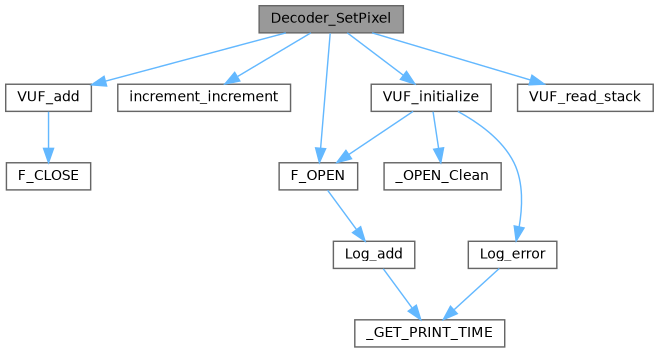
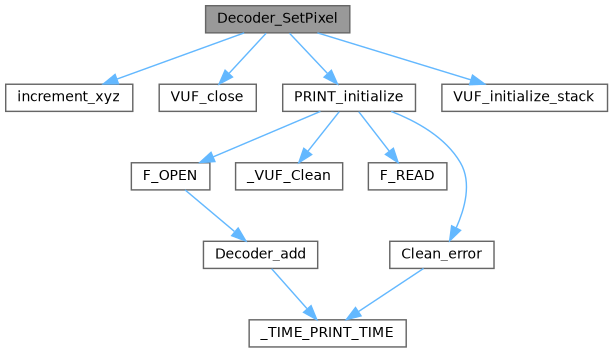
edge "Decoder_SetPixel" -> "F_OPEN": removed
node "VUF_add": label "VUF_add" -> "VUF_close"
node "increment_increment": label "increment_increment" -> "increment_xyz"
node "VUF_initialize": label "VUF_initialize" -> "PRINT_initialize"
node "VUF_read_stack": label "VUF_read_stack" -> "VUF_initialize_stack"
node "F_CLOSE": removed
node "F_READ": added
node "_OPEN_Clean": label "_OPEN_Clean" -> "_VUF_Clean"
node "Log_add": label "Log_add" -> "Decoder_add"
node "Log_error": label "Log_error" -> "Clean_error"
node "_GET_PRINT_TIME": label "_GET_PRINT_TIME" -> "_TIME_PRINT_TIME"
